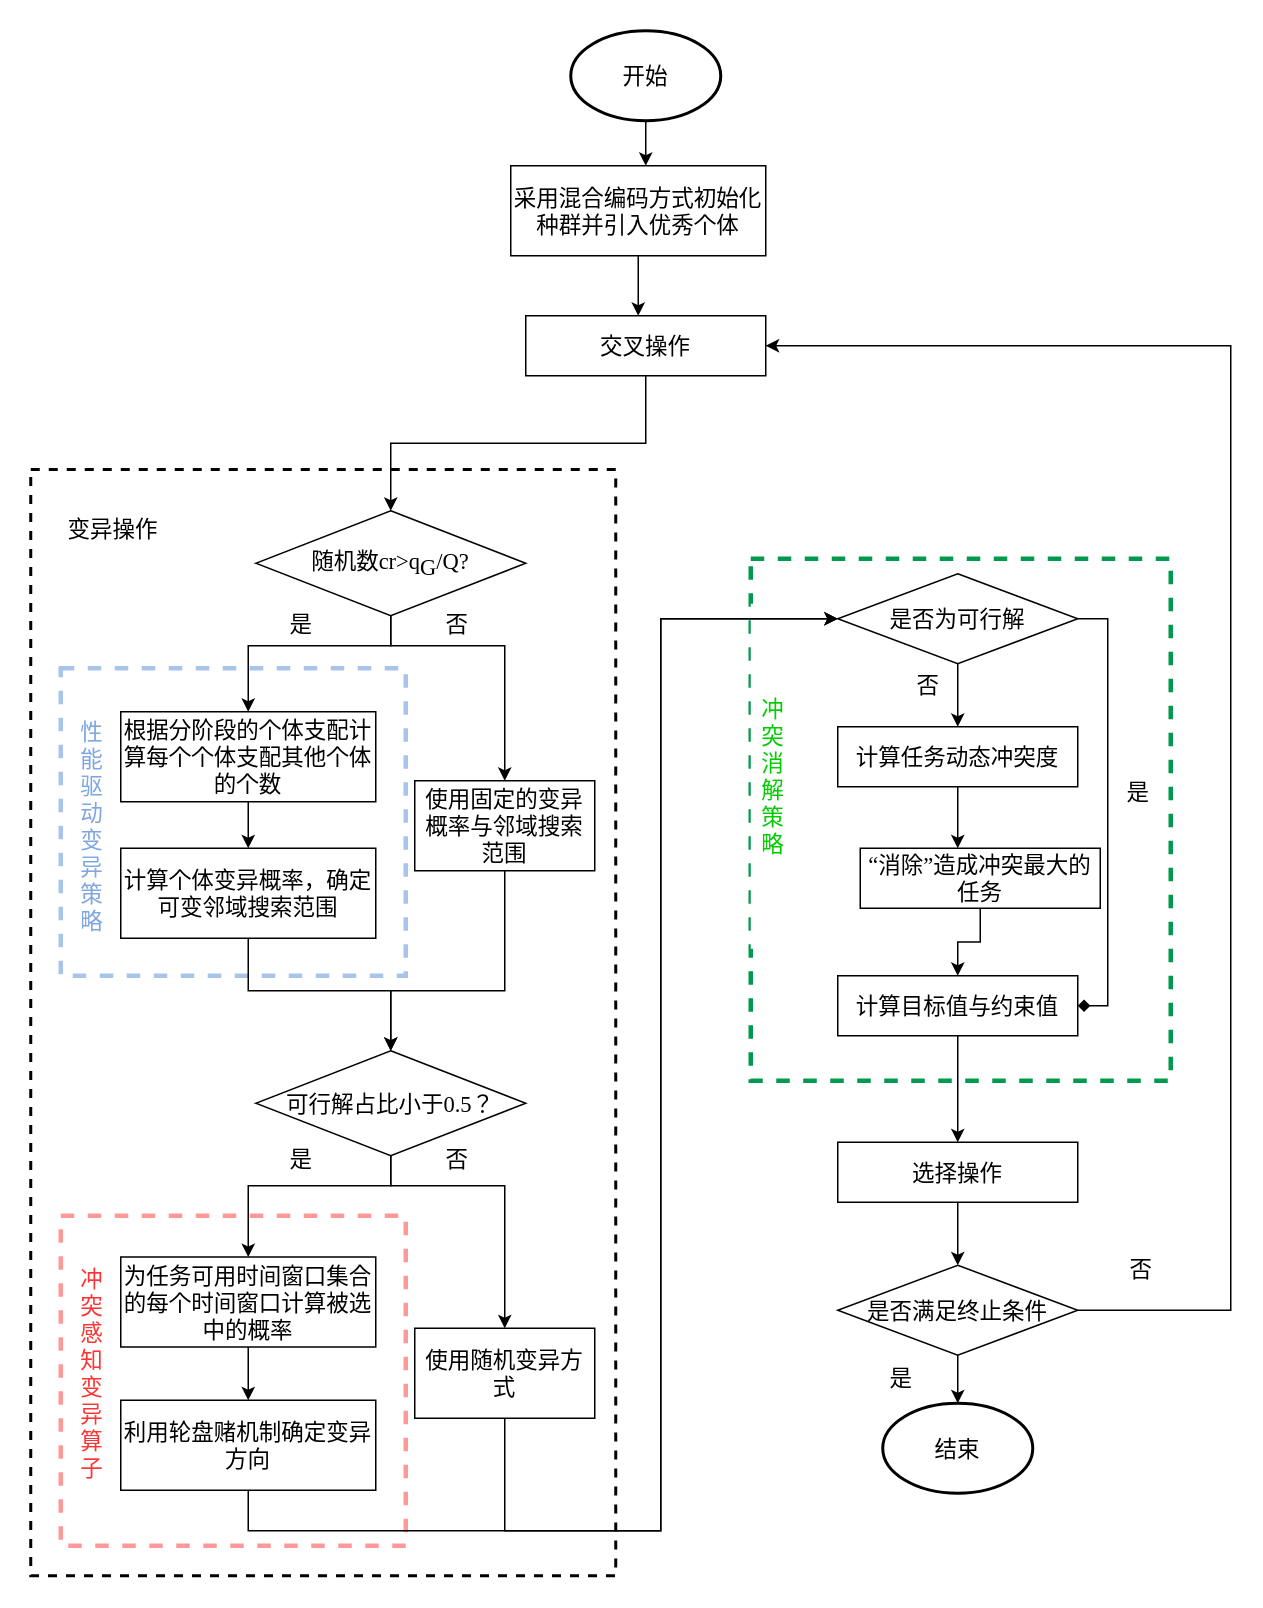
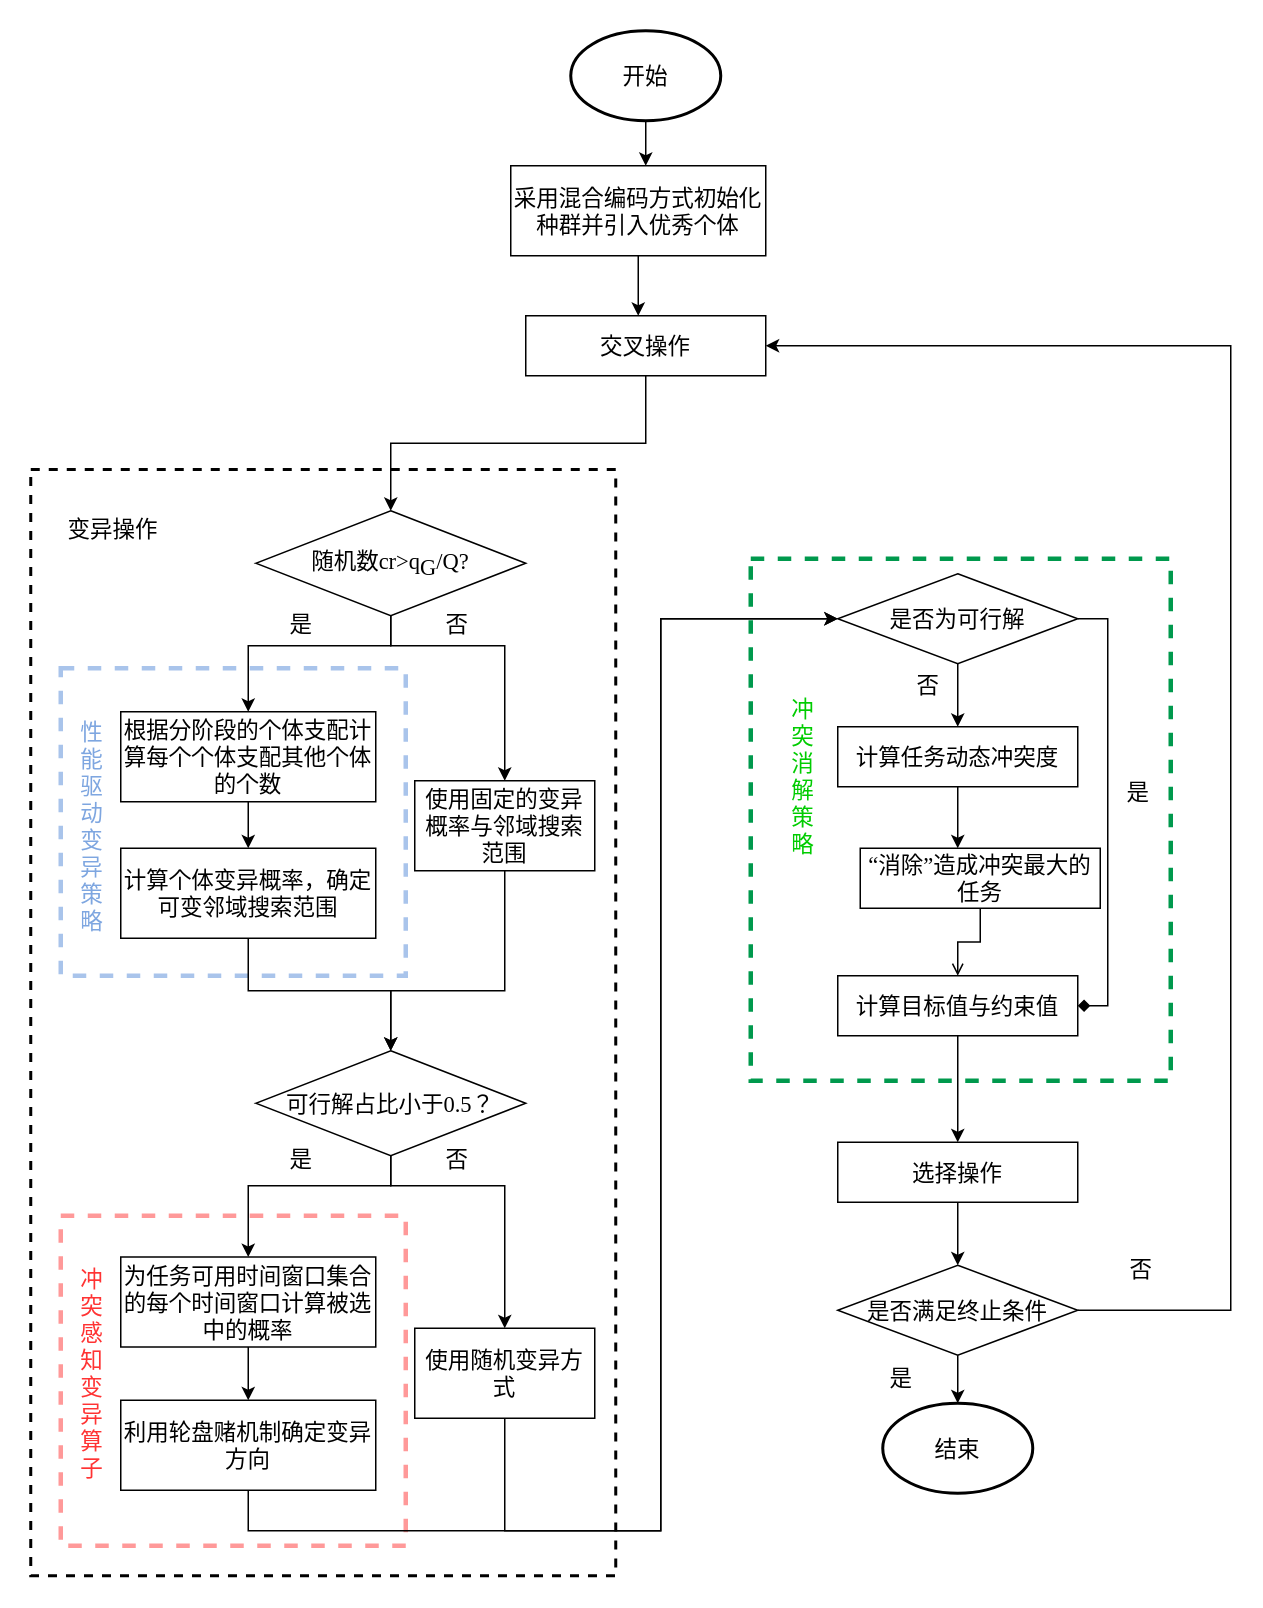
node "冲突消解策略": moved (773, 776) -> (803, 776)
edge "“消除”造成冲突最大的任务" -> "计算目标值与约束值": arrowhead classic -> open
